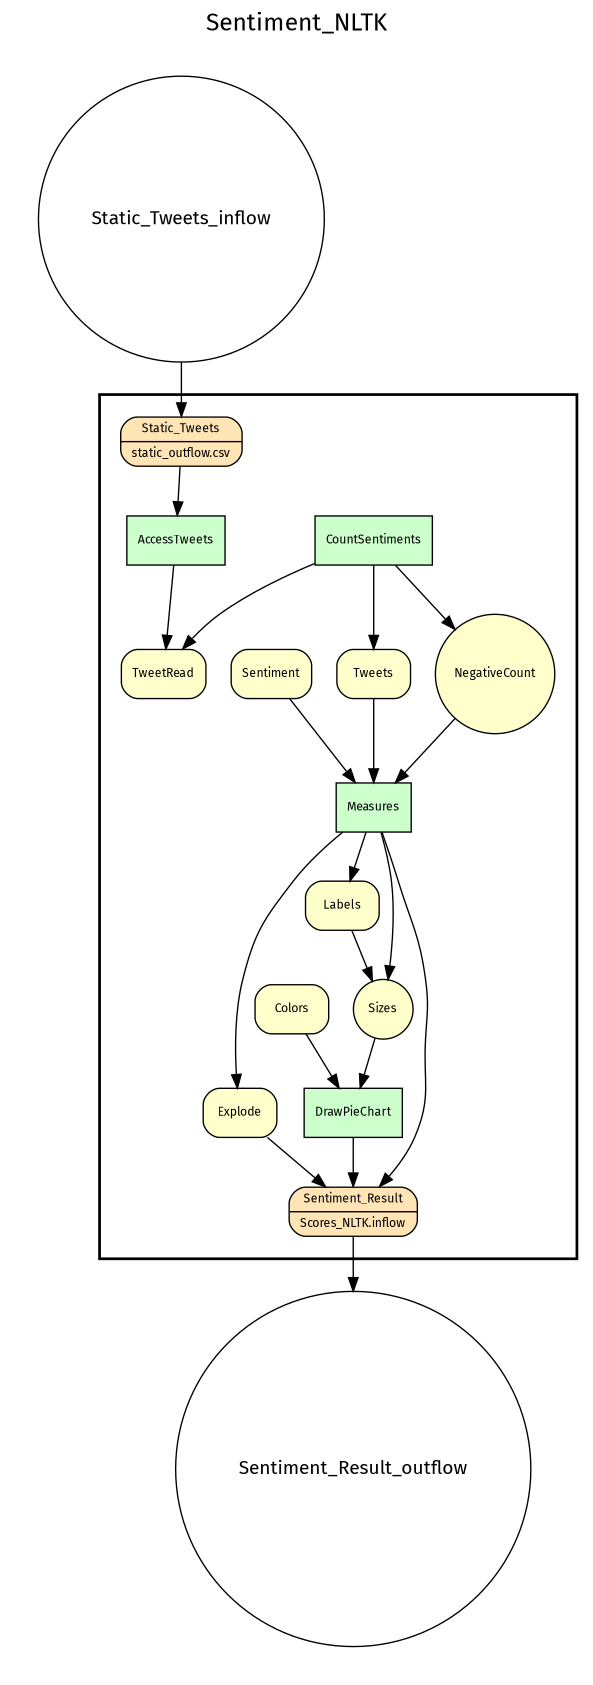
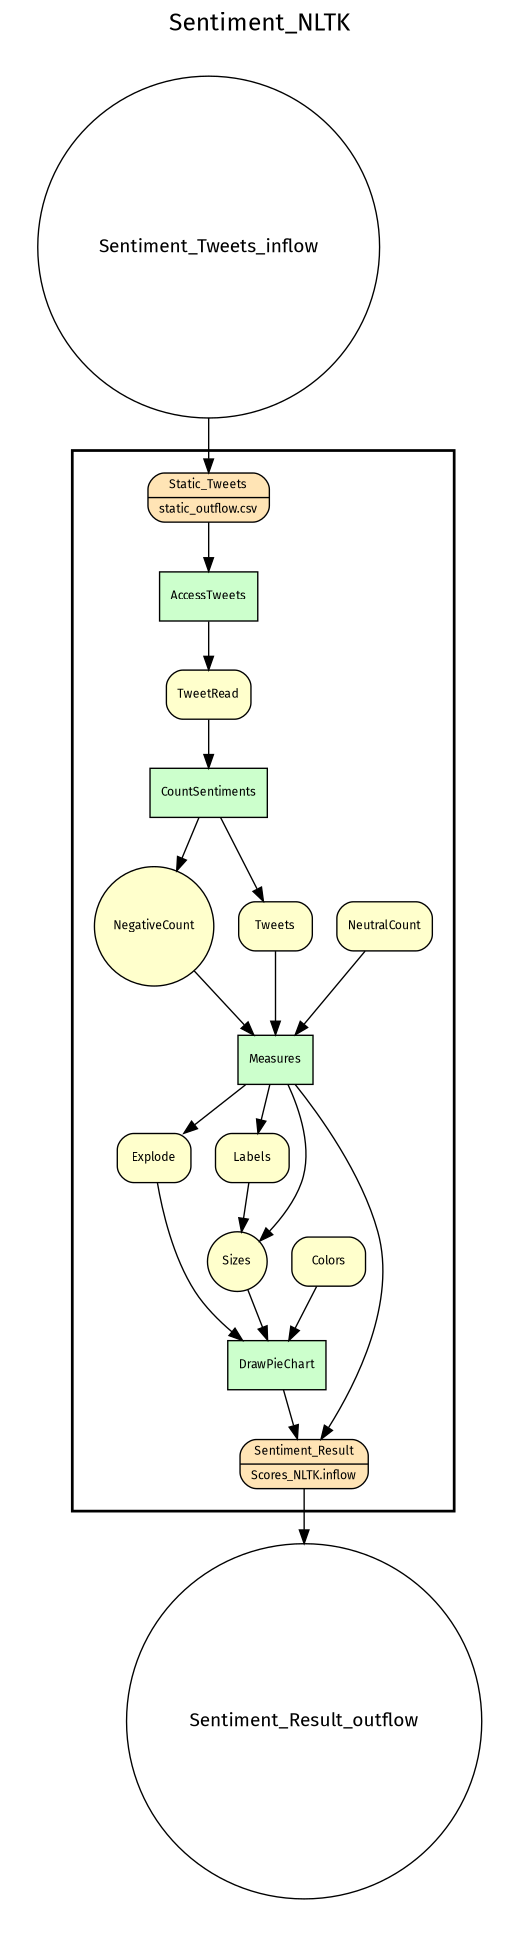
node "Static_Tweets_inflow": label "Static_Tweets_inflow" -> "Sentiment_Tweets_inflow"
edge "CountSentiments" -> "TweetRead": reversed
node "Sentiment": label "Sentiment" -> "NeutralCount"
edge "Explode" -> "Sentiment_Result": now "Explode" -> "DrawPieChart"
